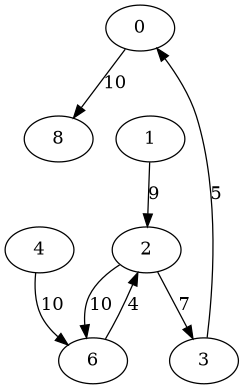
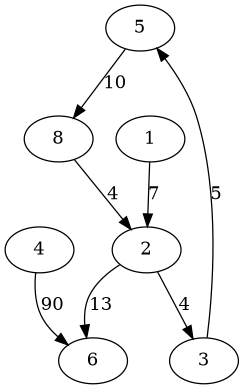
node "0": label "0" -> "5"
edge "1" -> "2": label "9" -> "7"
edge "4" -> "6": label "10" -> "90"
edge "2" -> "6": label "10" -> "13"
edge "2" -> "3": label "7" -> "4"
edge "6" -> "2": now "8" -> "2"
